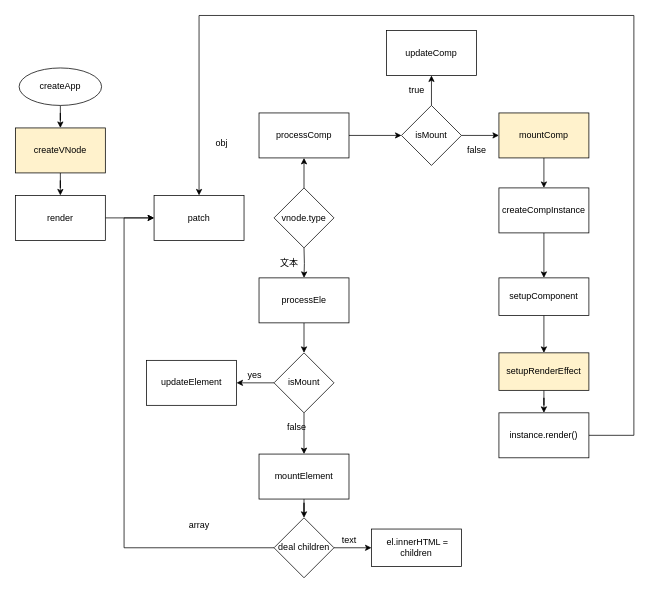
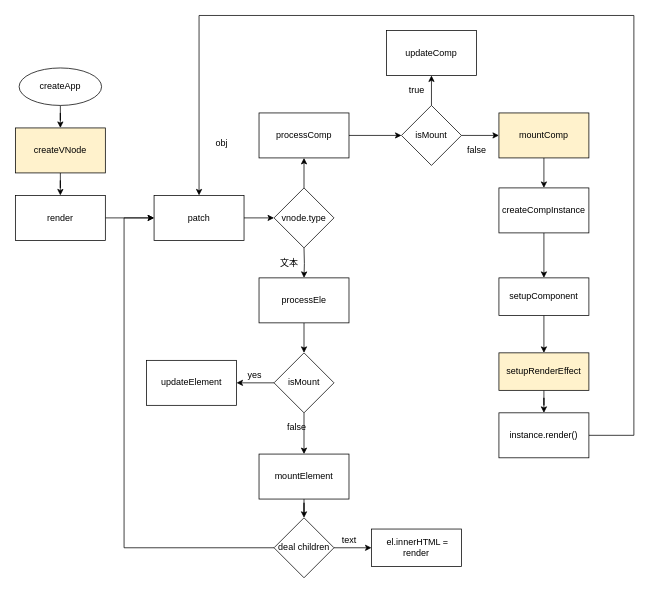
edge "patch" -> "vnode.type": added
node "array": removed
node "el.innerHTML = children": label "el.innerHTML = children" -> "el.innerHTML = render"
